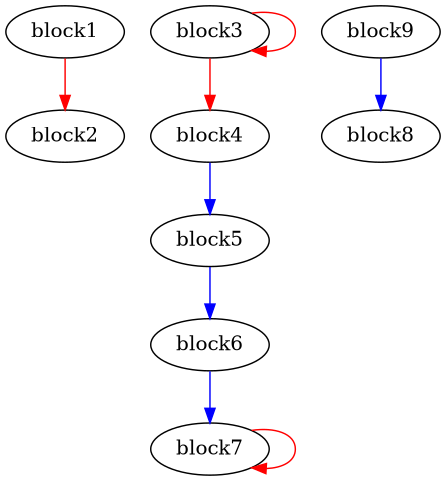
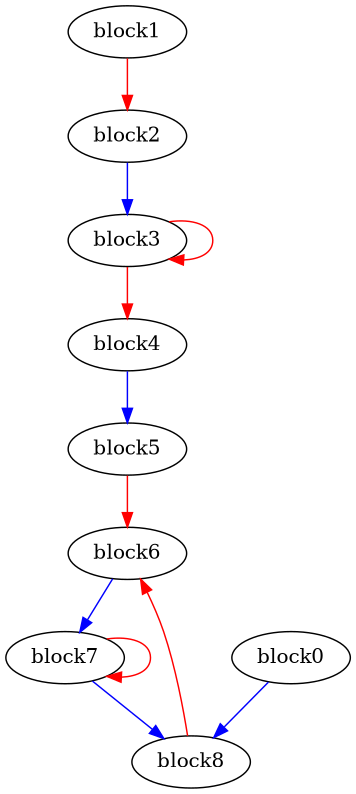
node "block9": label "block9" -> "block0"
edge "block2" -> "block3": added
edge "block5" -> "block6": color blue -> red
edge "block8" -> "block6": added
edge "block7" -> "block8": added
